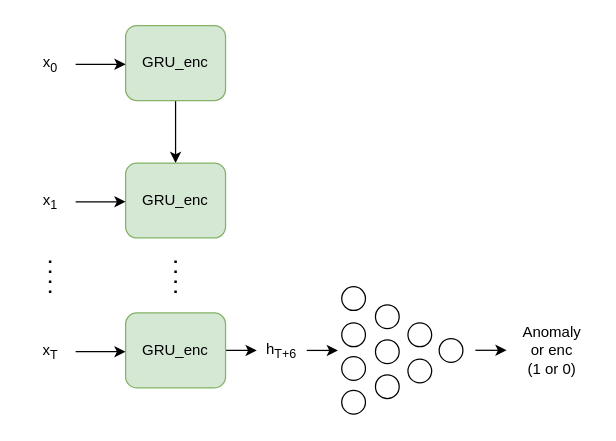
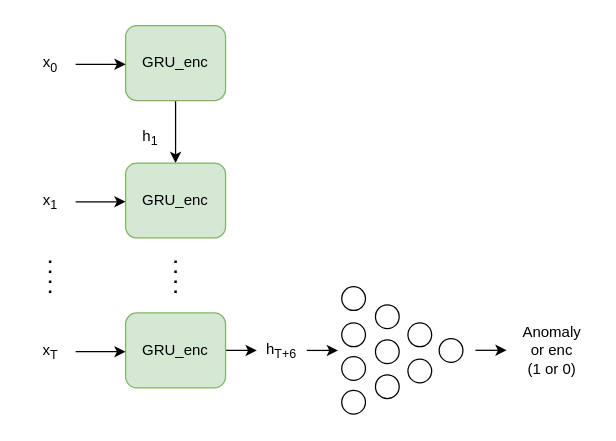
node "h1": added
